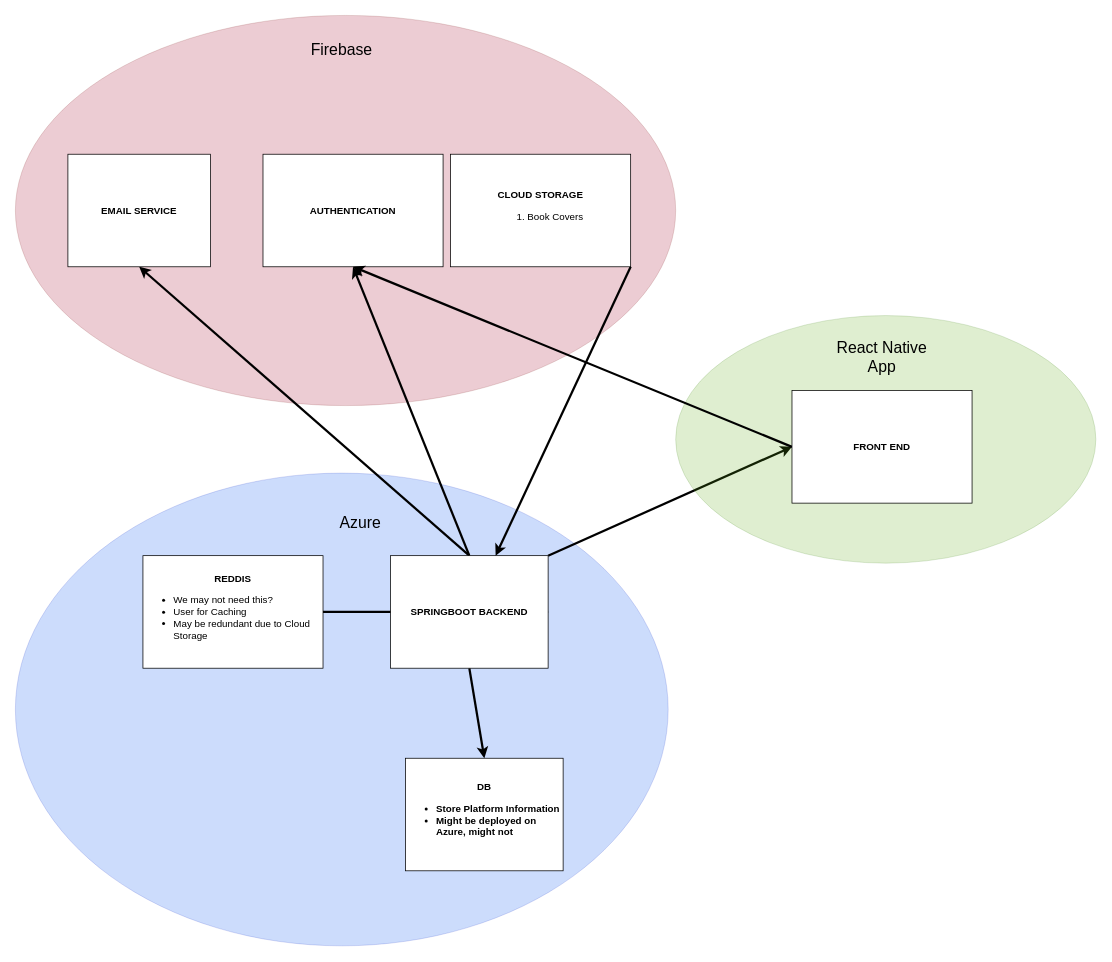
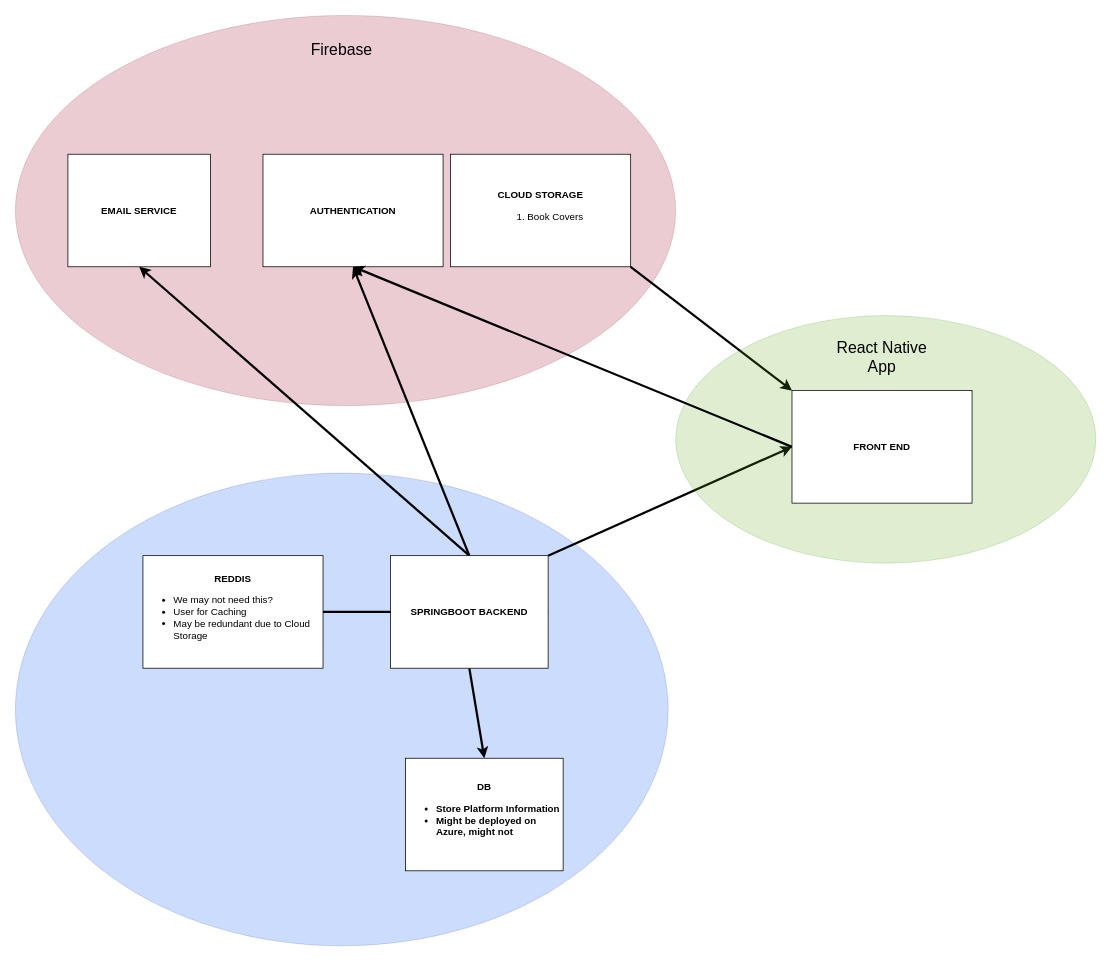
edge "CLOUD STORAGE Book Covers" -> "SPRINGBOOT BACKEND": now "CLOUD STORAGE Book Covers" -> "FRONT END"
node "Azure": removed
